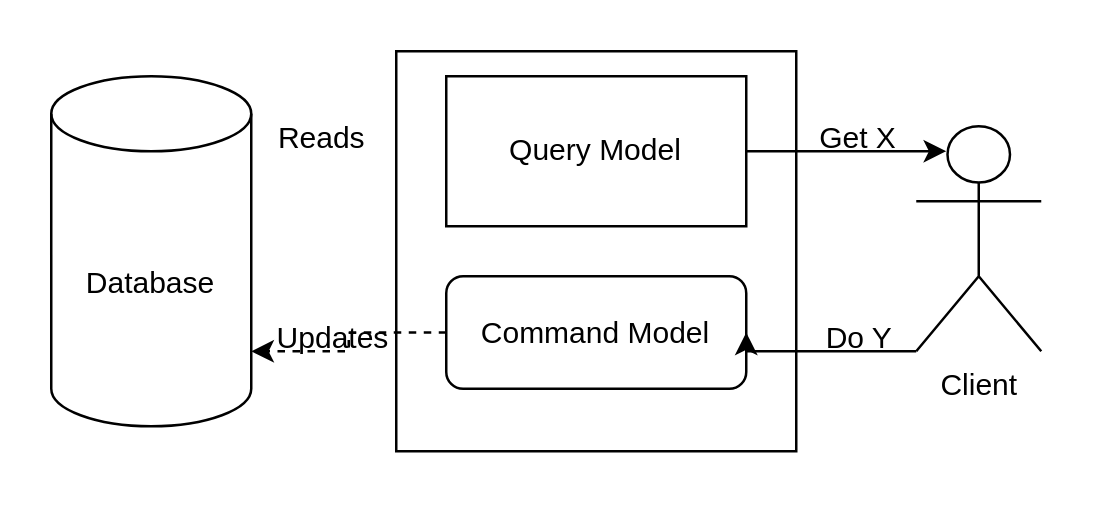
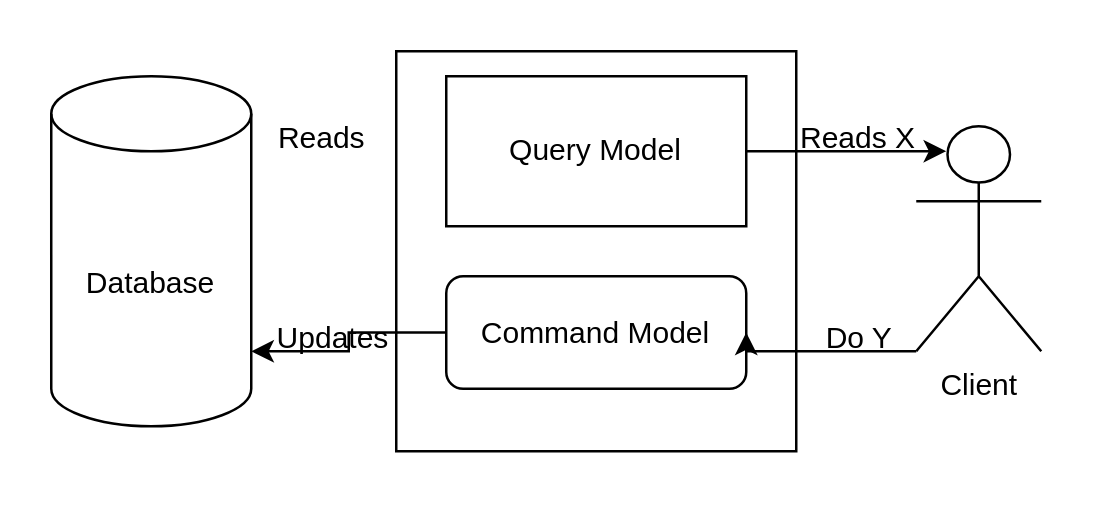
node "Get X": label "Get X" -> "Reads X"
edge "Command Model" -> "Database": style dashed -> solid
